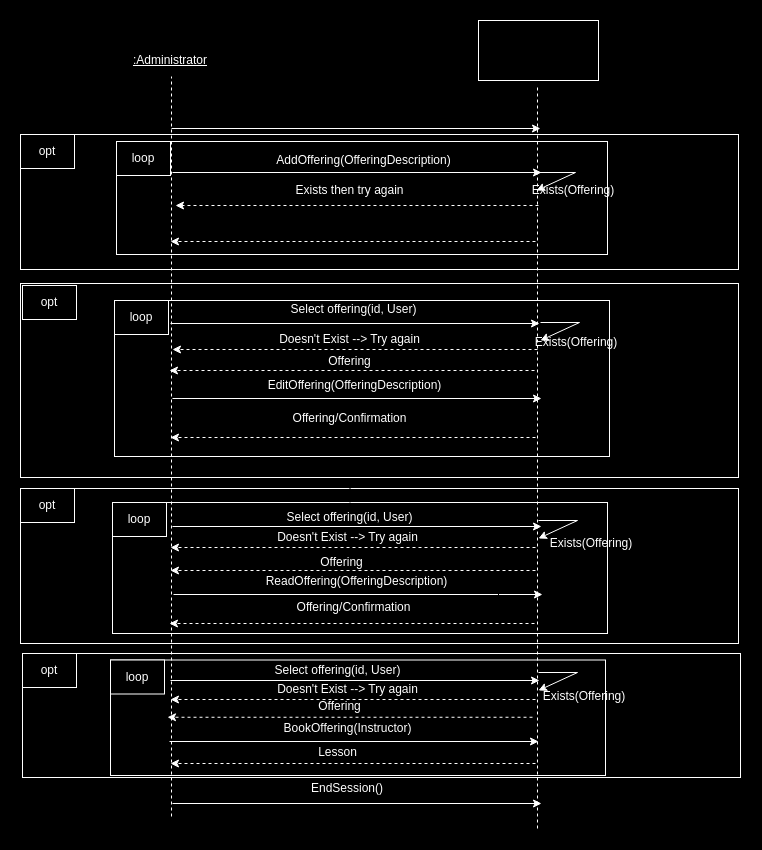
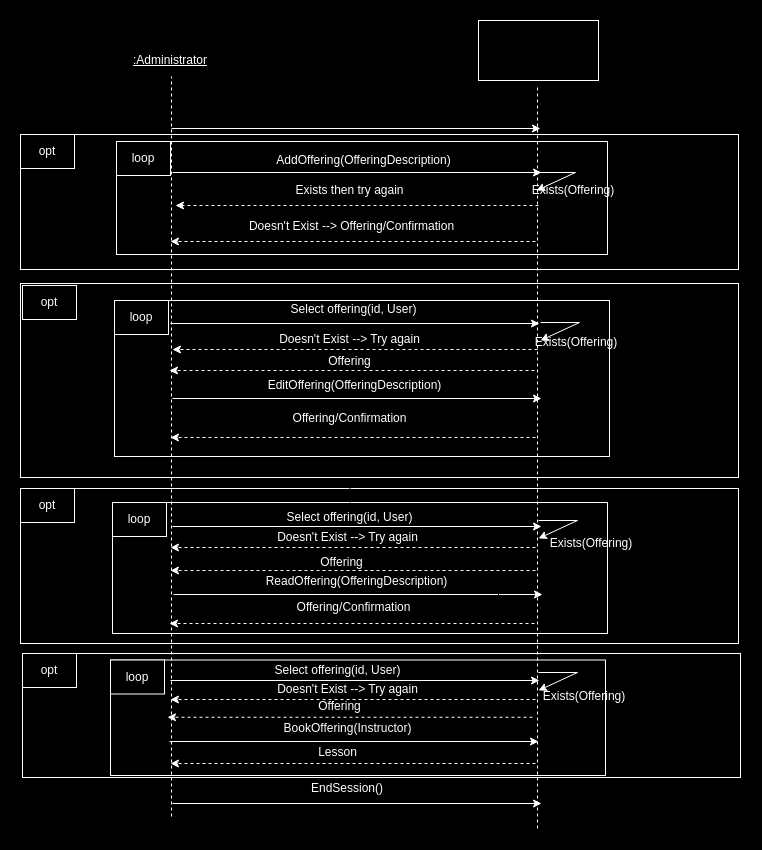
node "Doesn't Exist --> Offering/Confirmation": added
